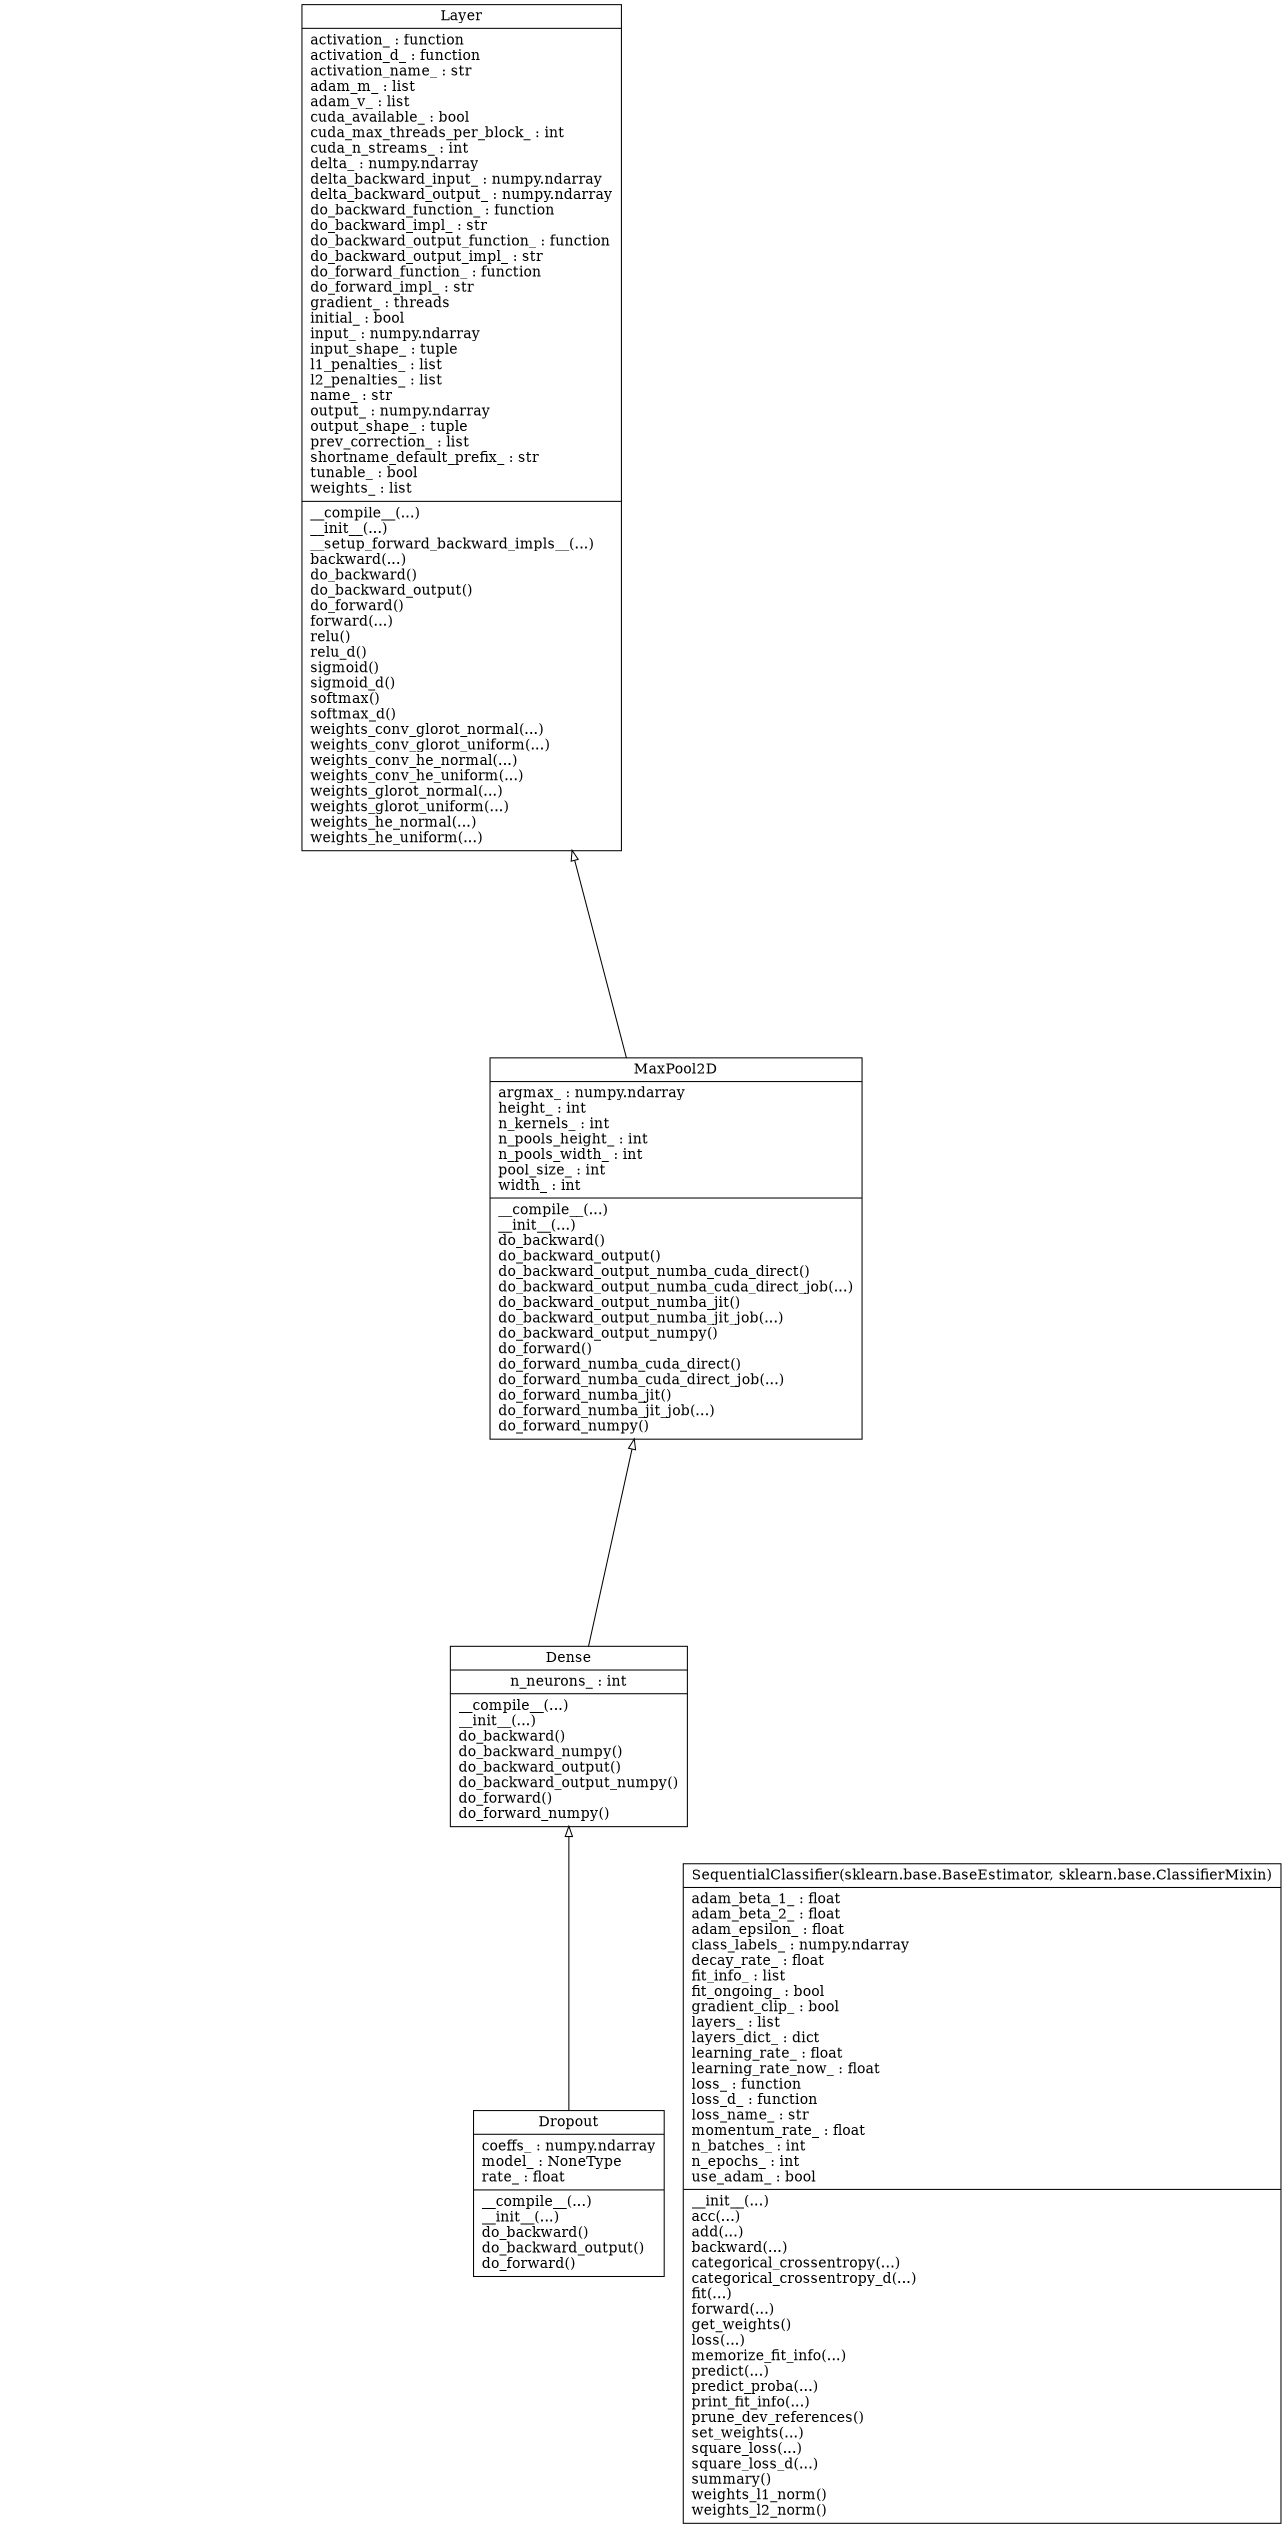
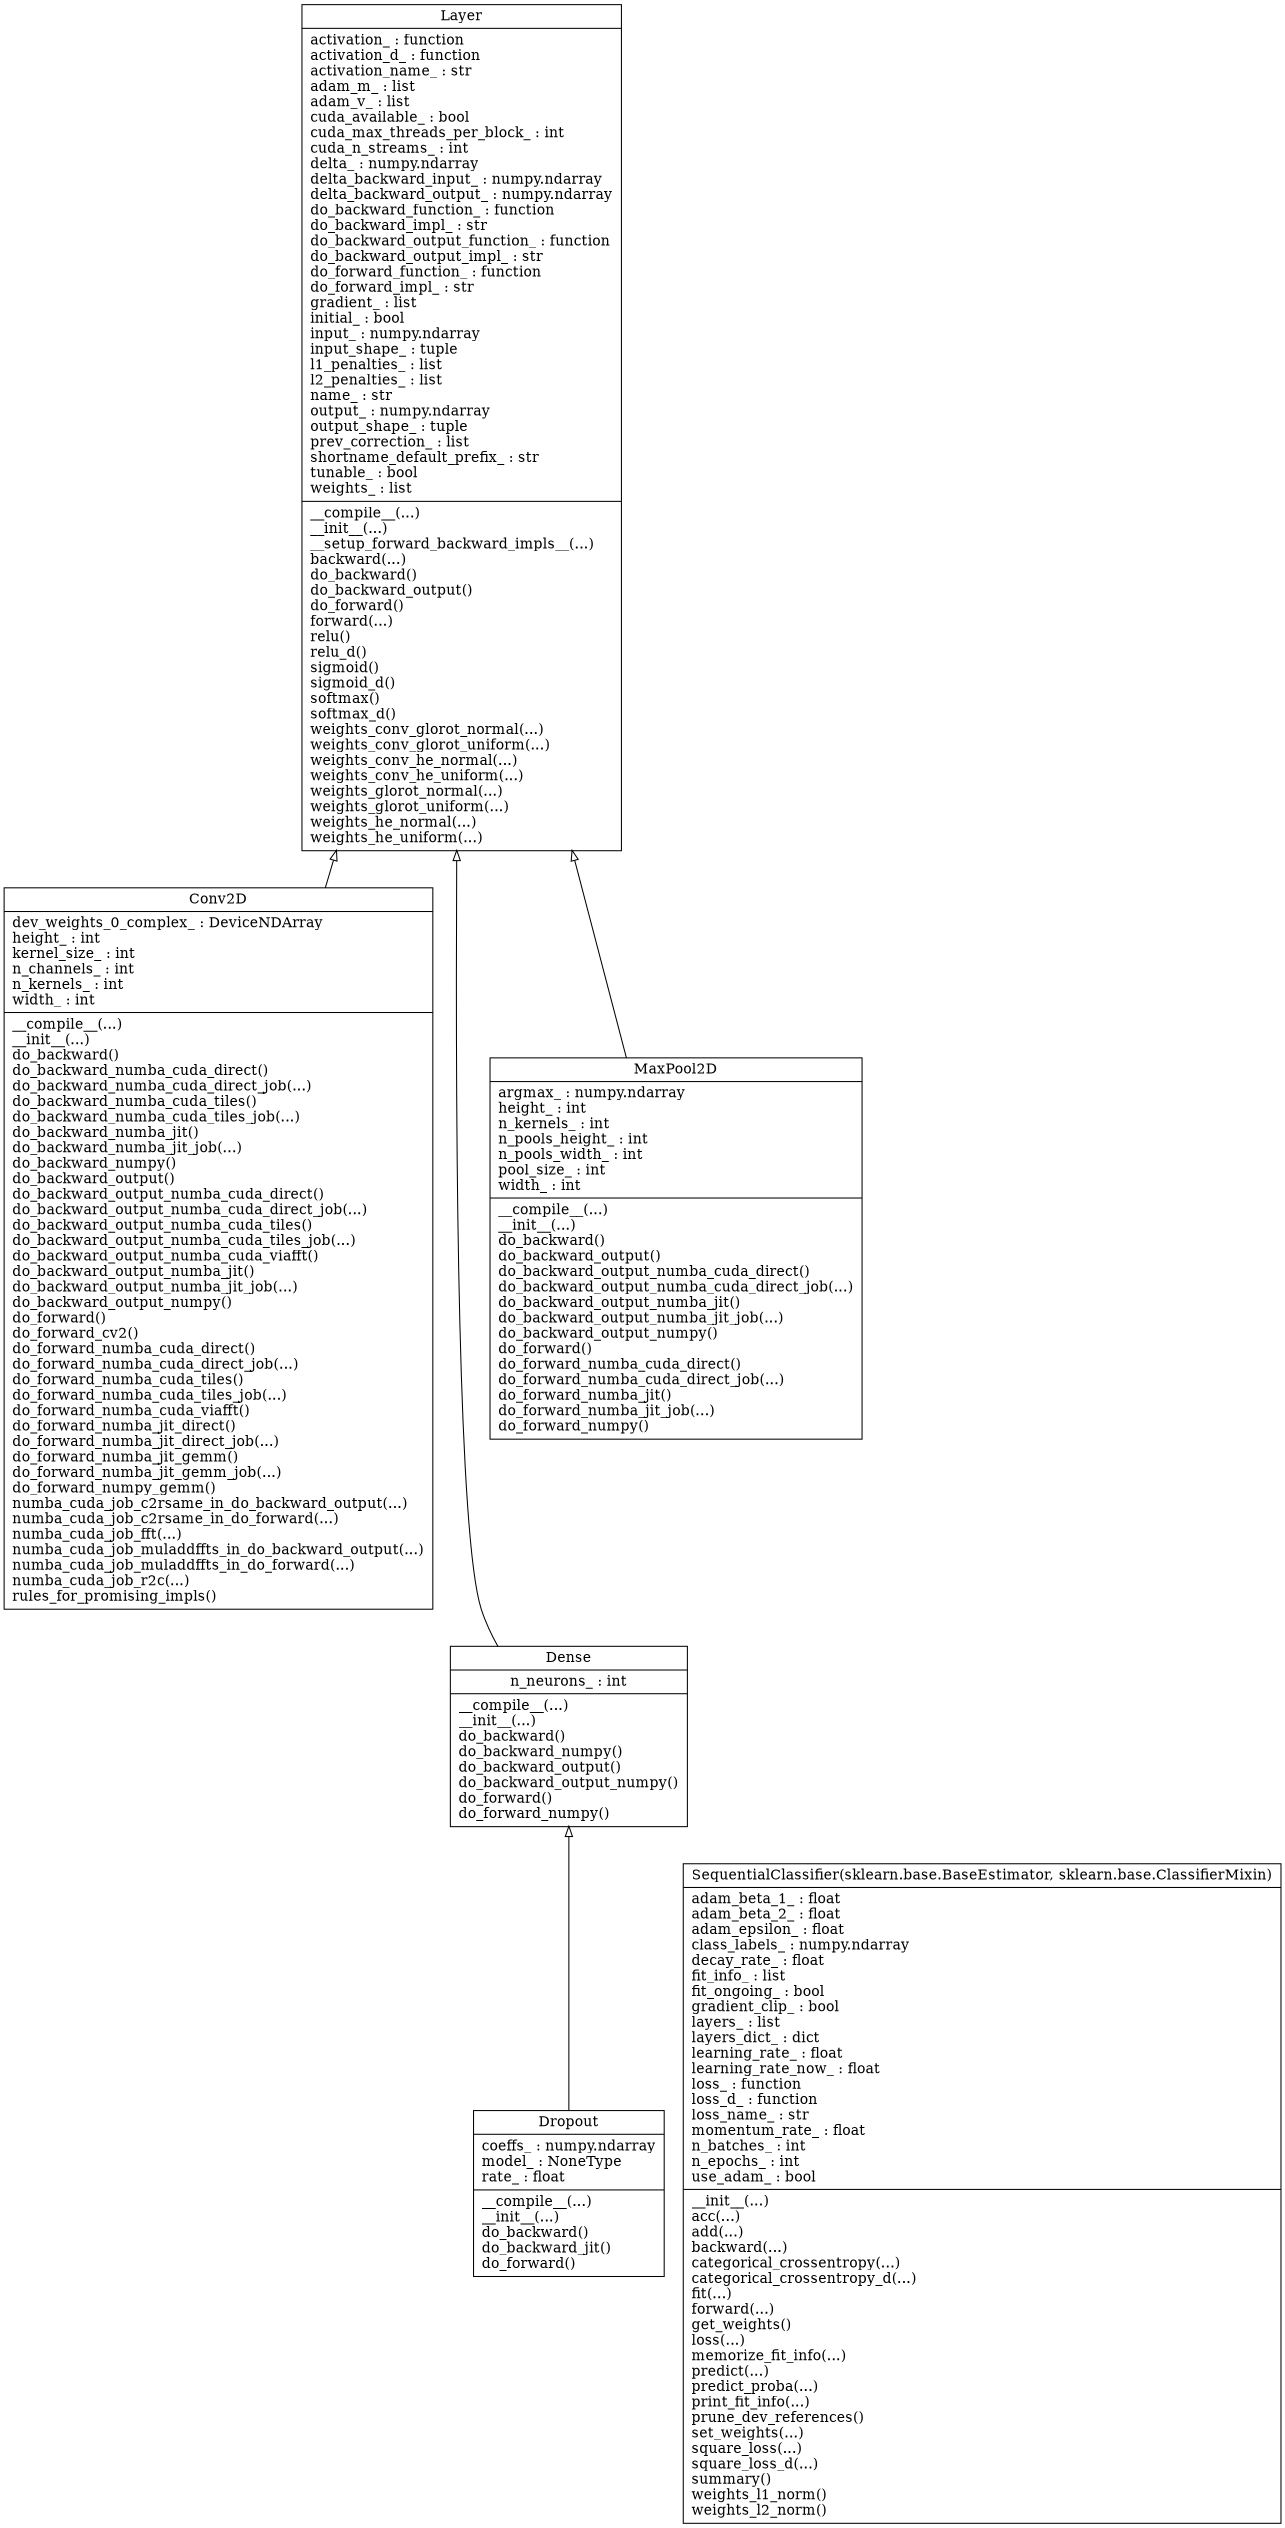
node "Layer": text "gradient_ : threads" -> "gradient_ : list"
node "Conv2D": added
edge "Dense" -> "MaxPool2D": now "Dense" -> "Layer"
node "Dropout": text "do_backward_output()" -> "do_backward_jit()"
